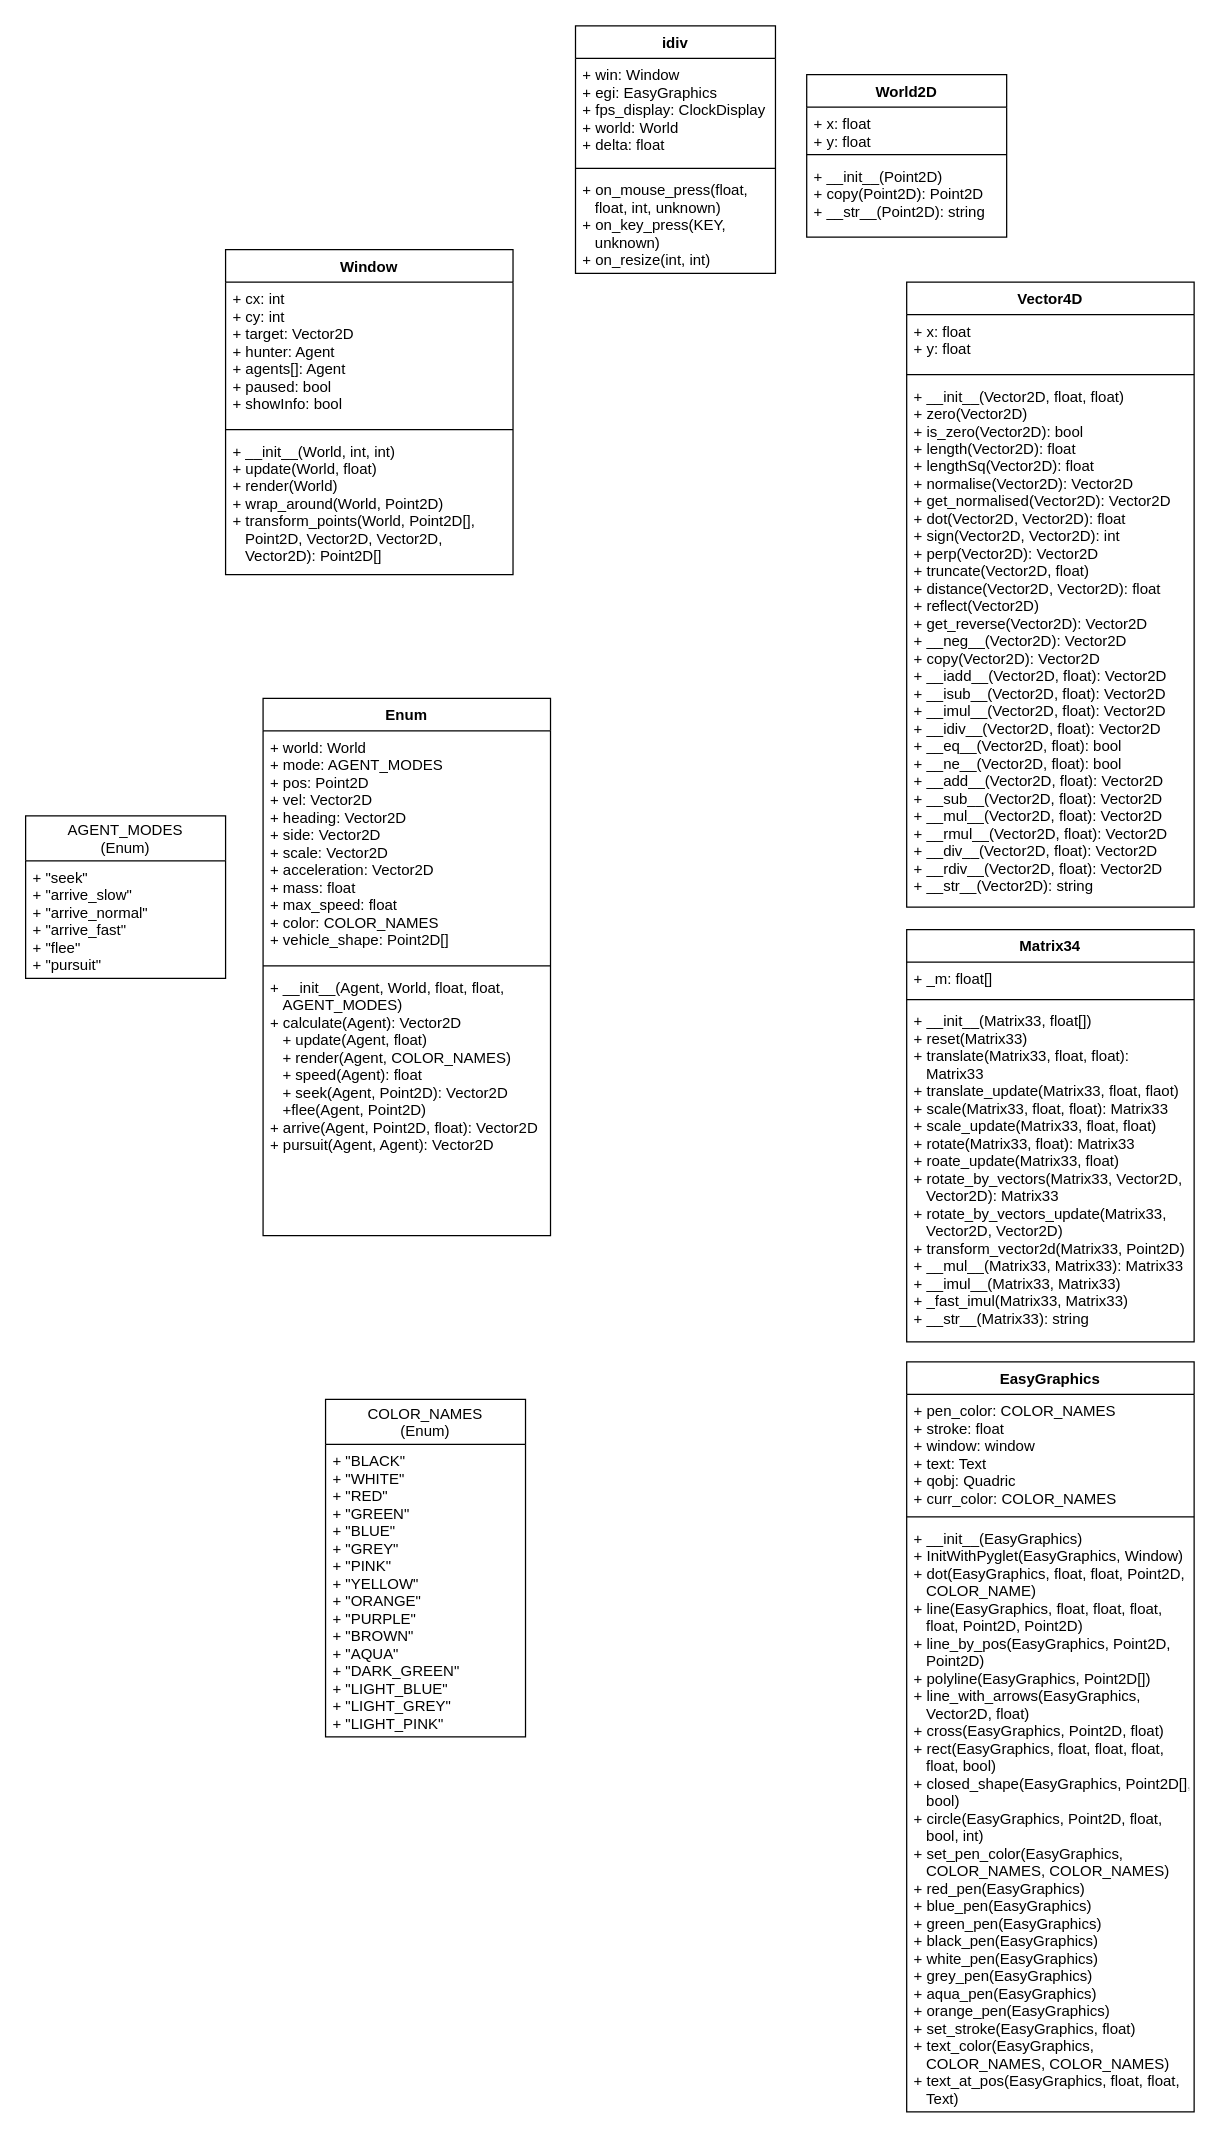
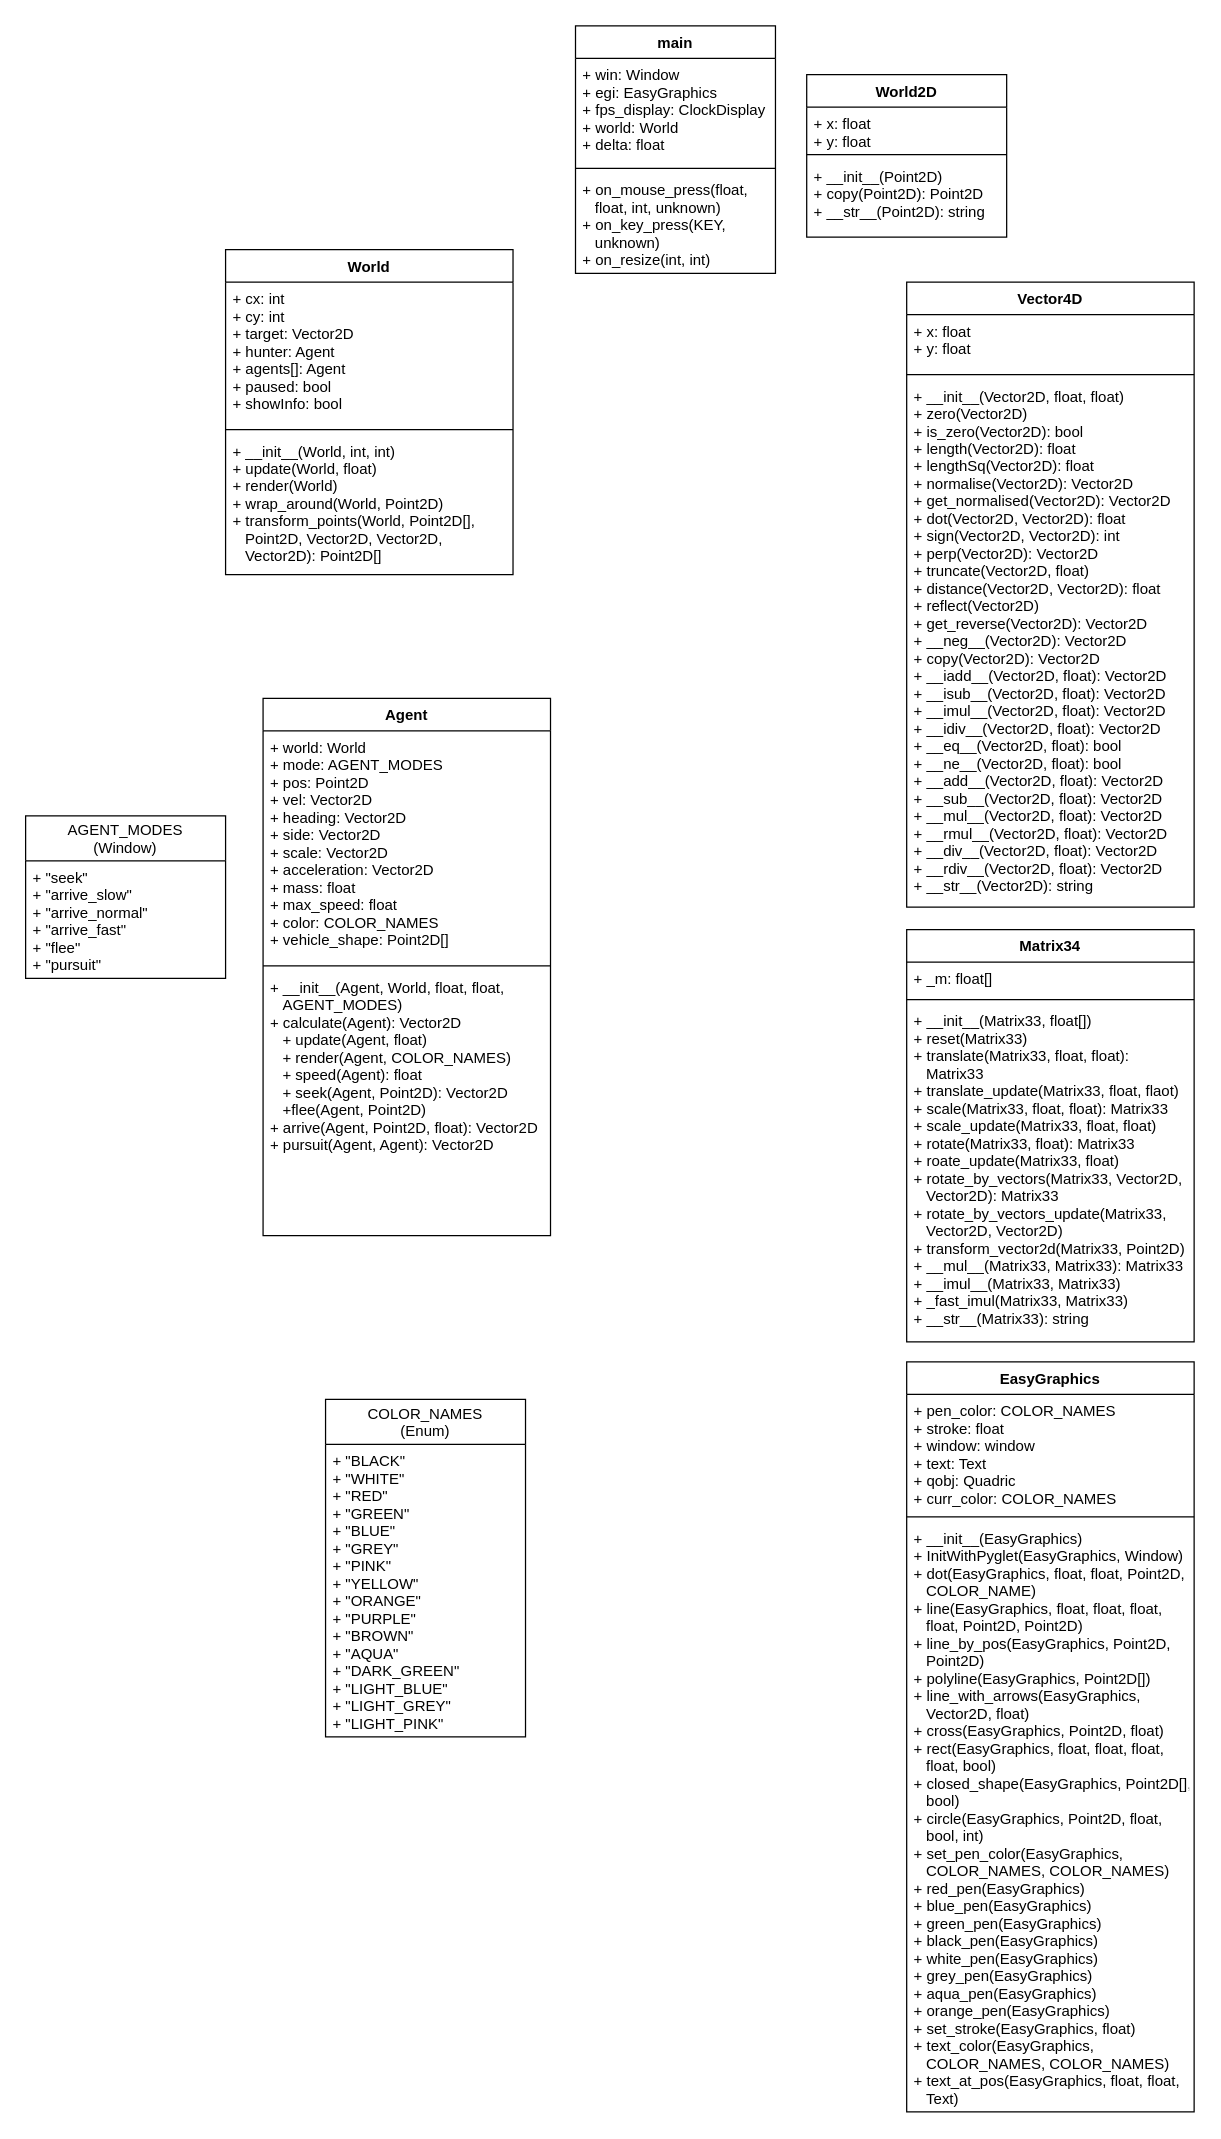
node "idiv": label "idiv" -> "main"
node "Window": label "Window" -> "World"
node "Enum": label "Enum" -> "Agent"
node "AGENT_MODES (Enum)": label "AGENT_MODES (Enum)" -> "AGENT_MODES (Window)"
